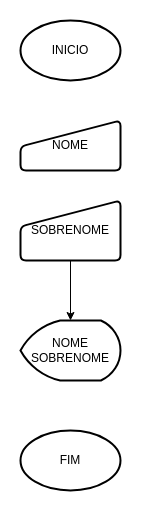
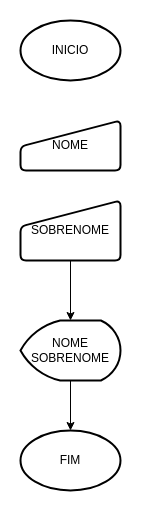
edge "NOME SOBRENOME" -> "FIM": added
